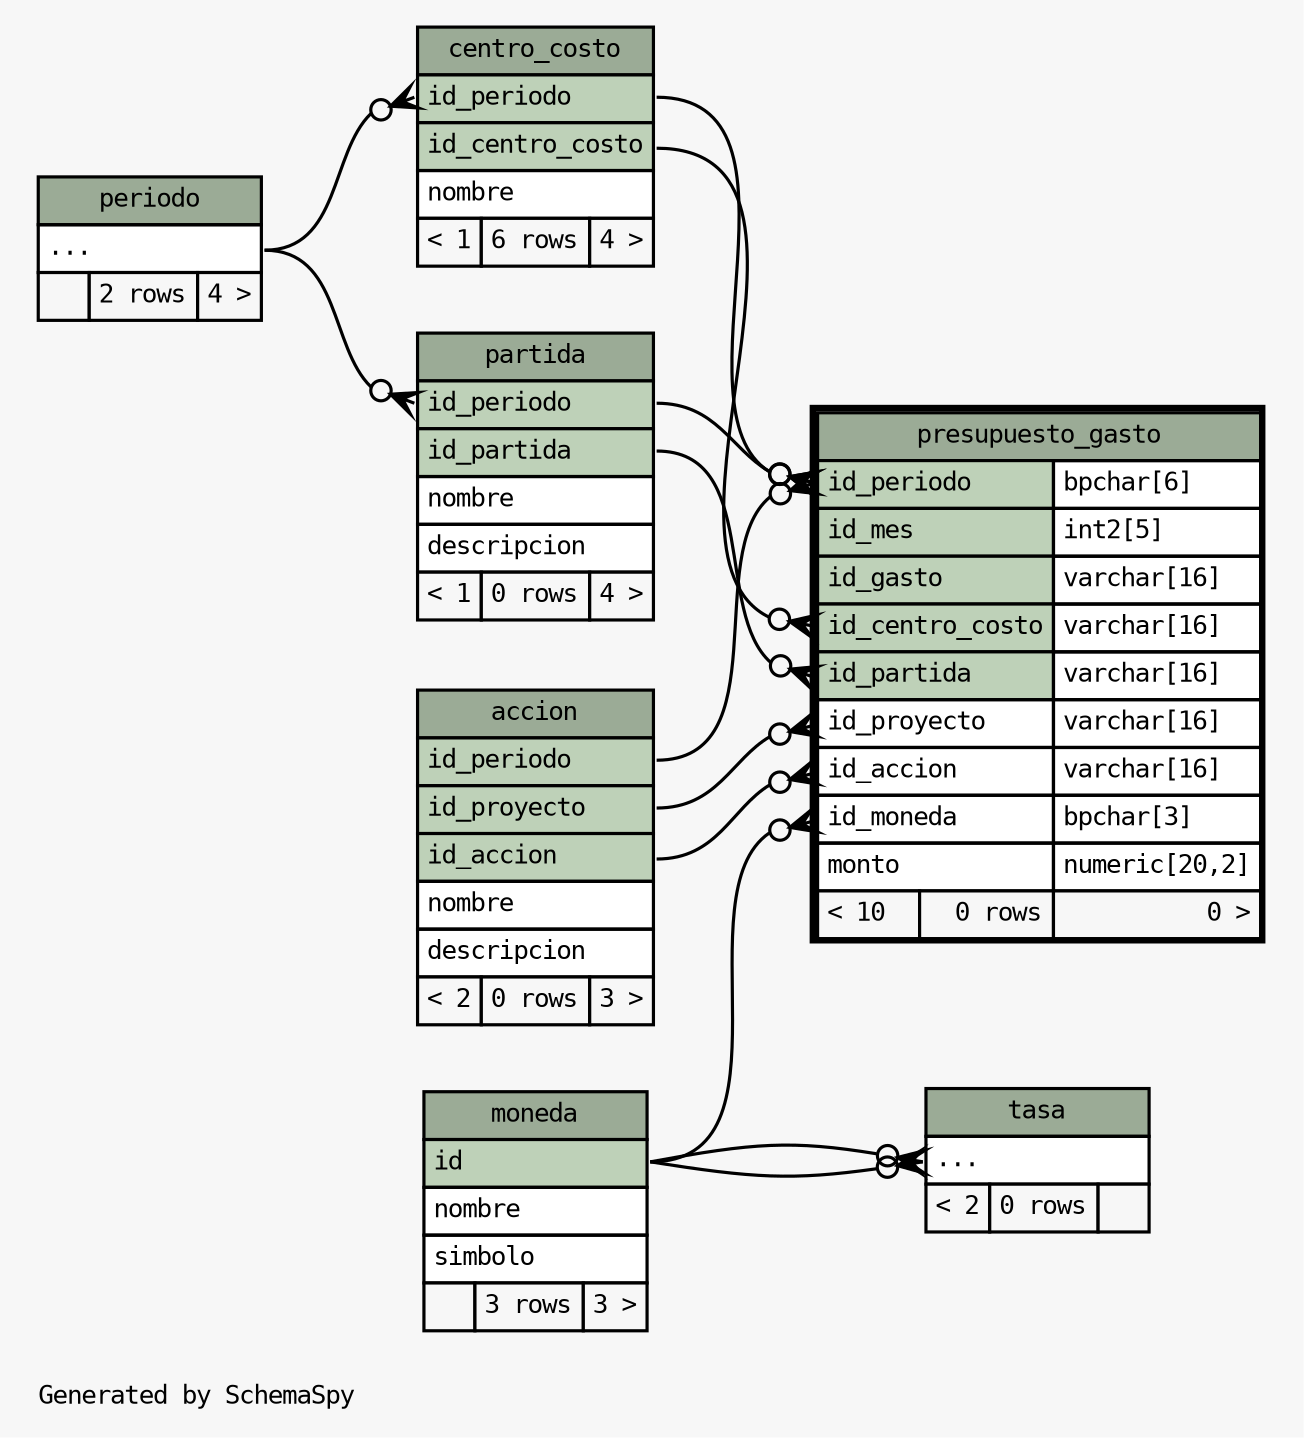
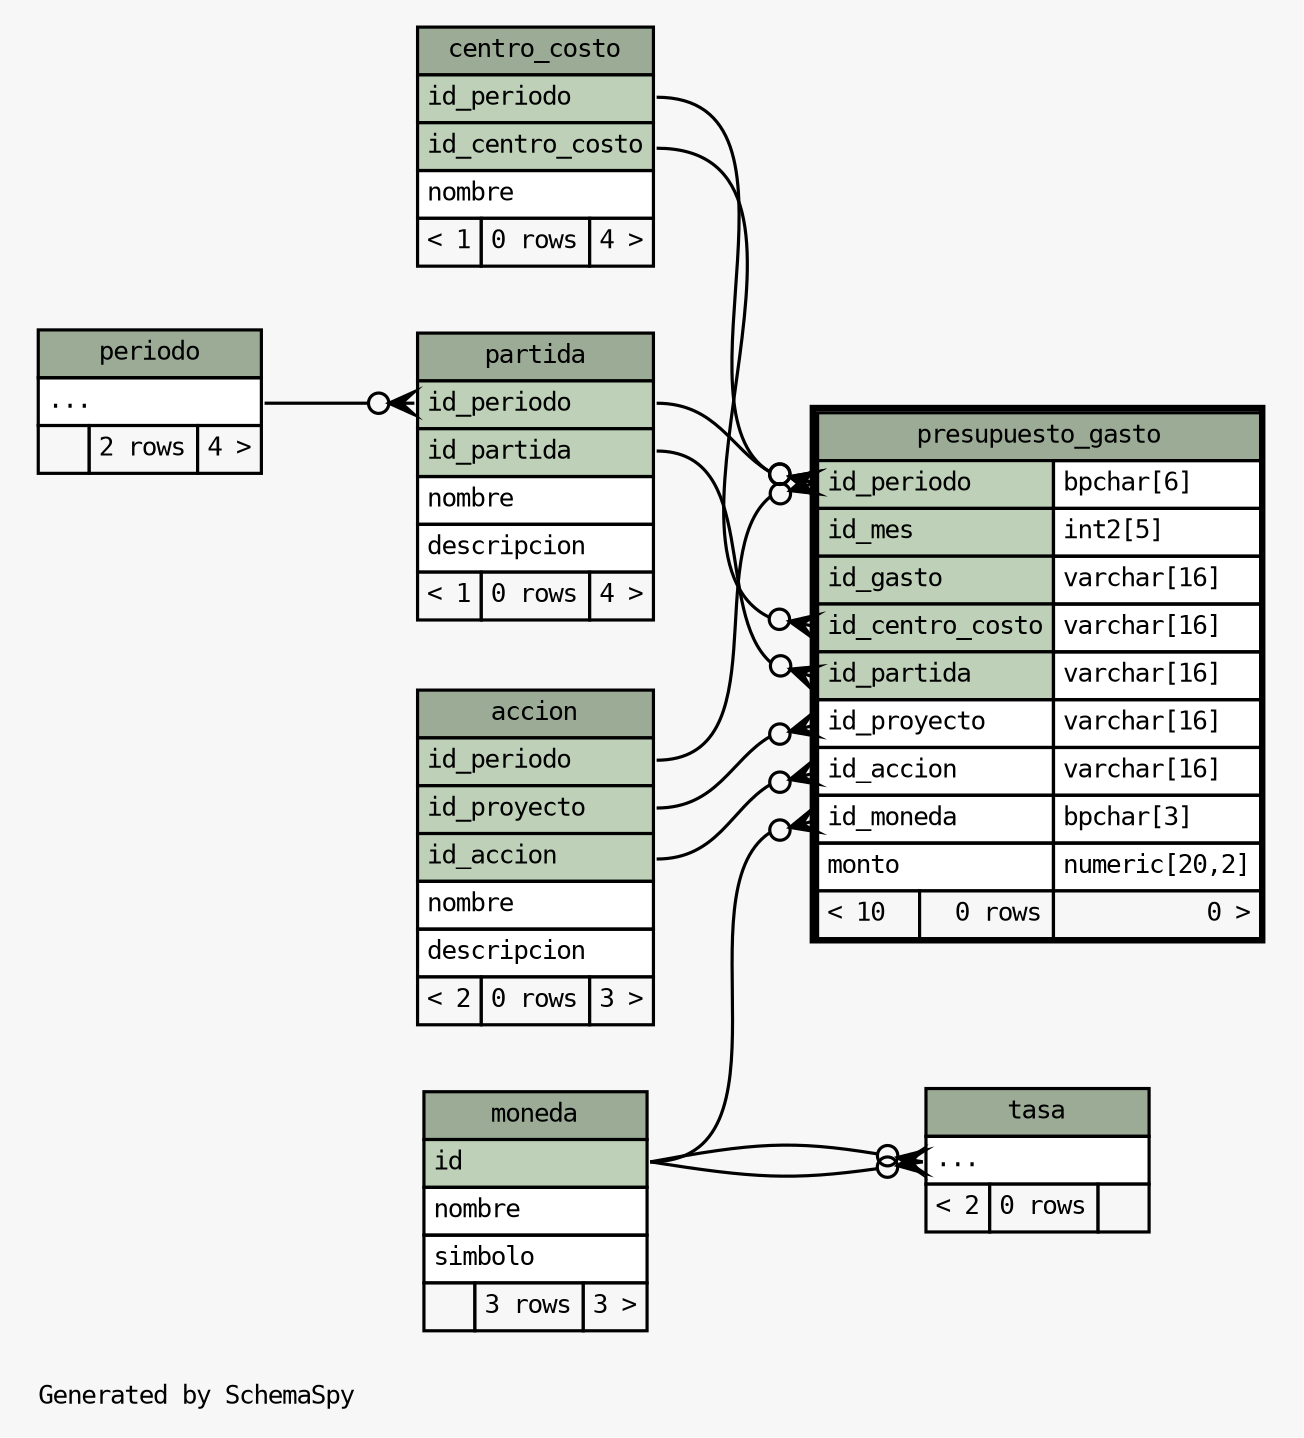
edge "periodo" -> "centro_costo": removed
node "centro_costo": text "6 rows" -> "0 rows"
